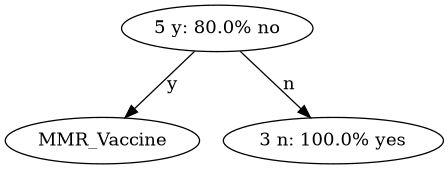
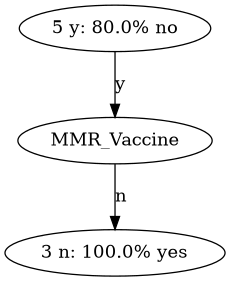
edge "5 y: 80.0% no" -> "3 n: 100.0% yes": now "MMR_Vaccine" -> "3 n: 100.0% yes"
